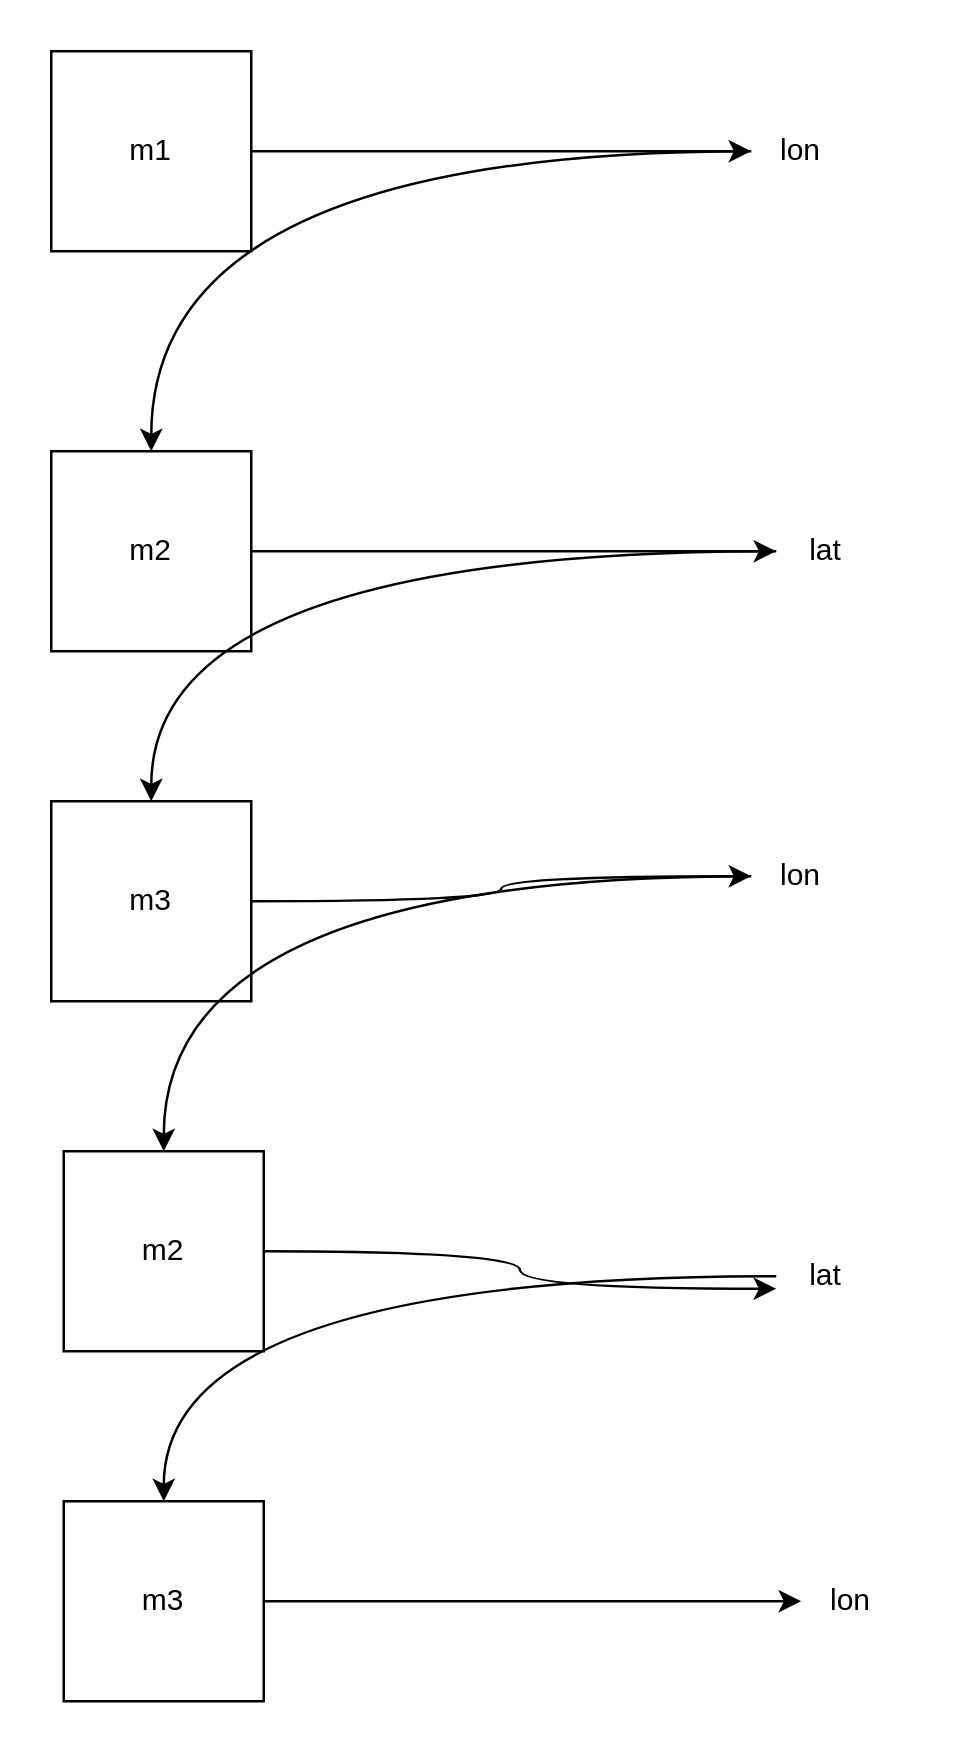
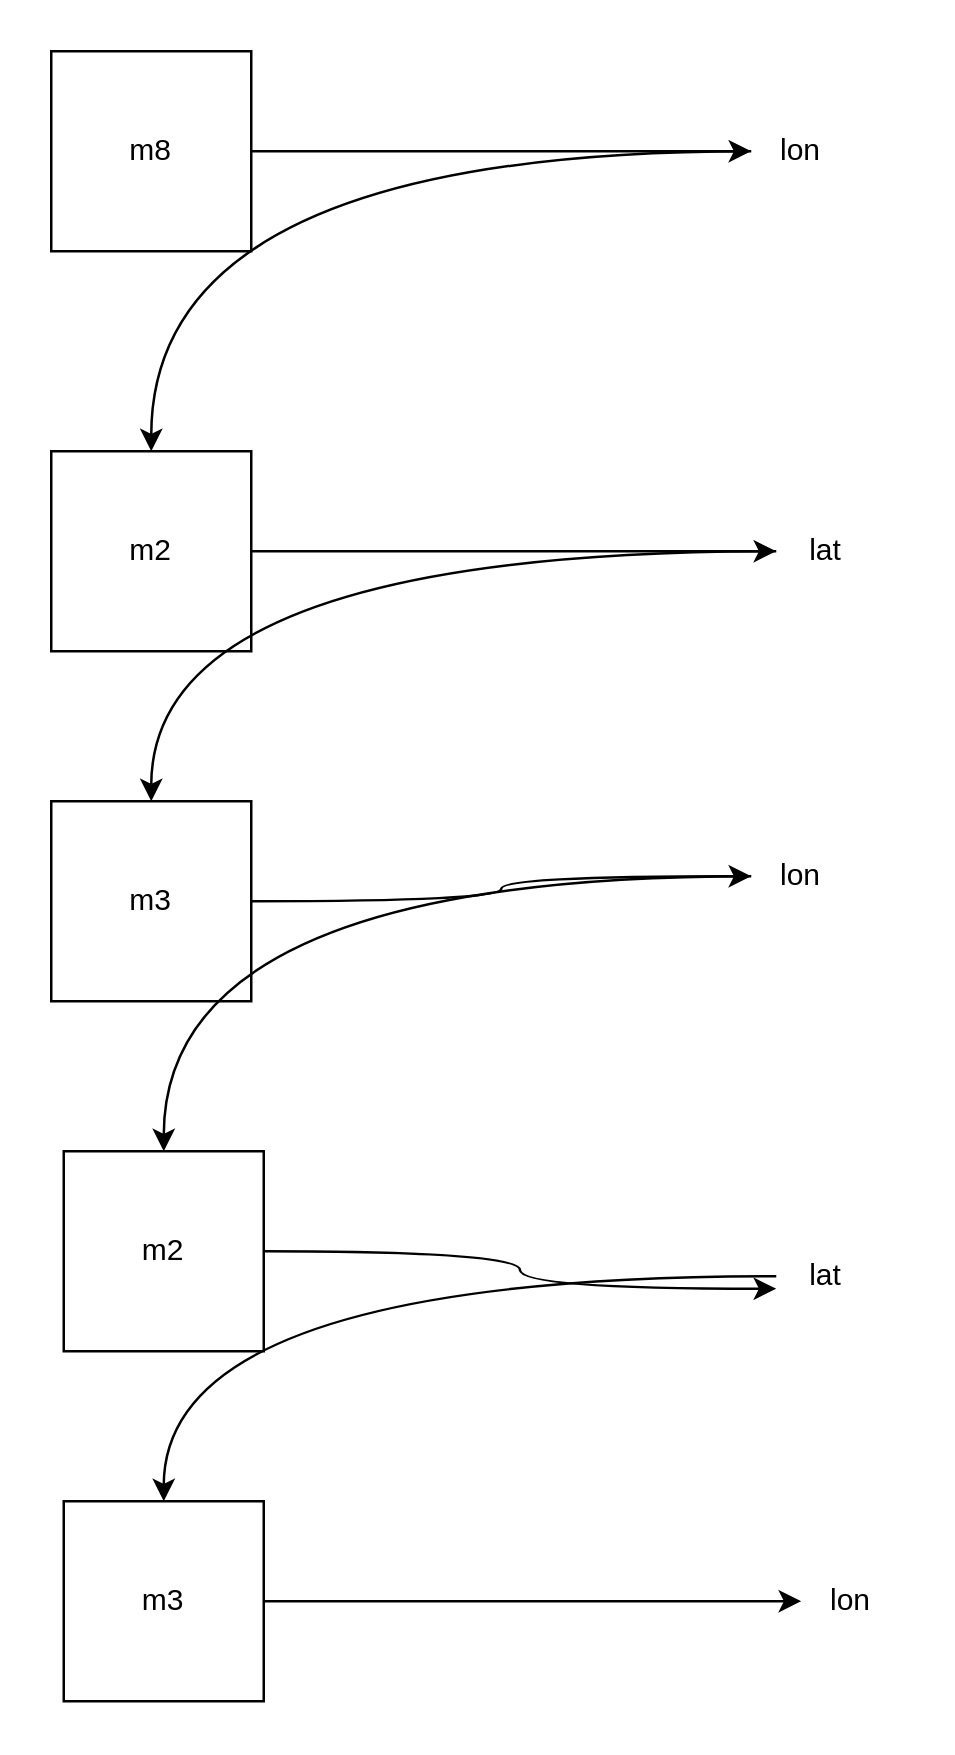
node "m1": label "m1" -> "m8"
